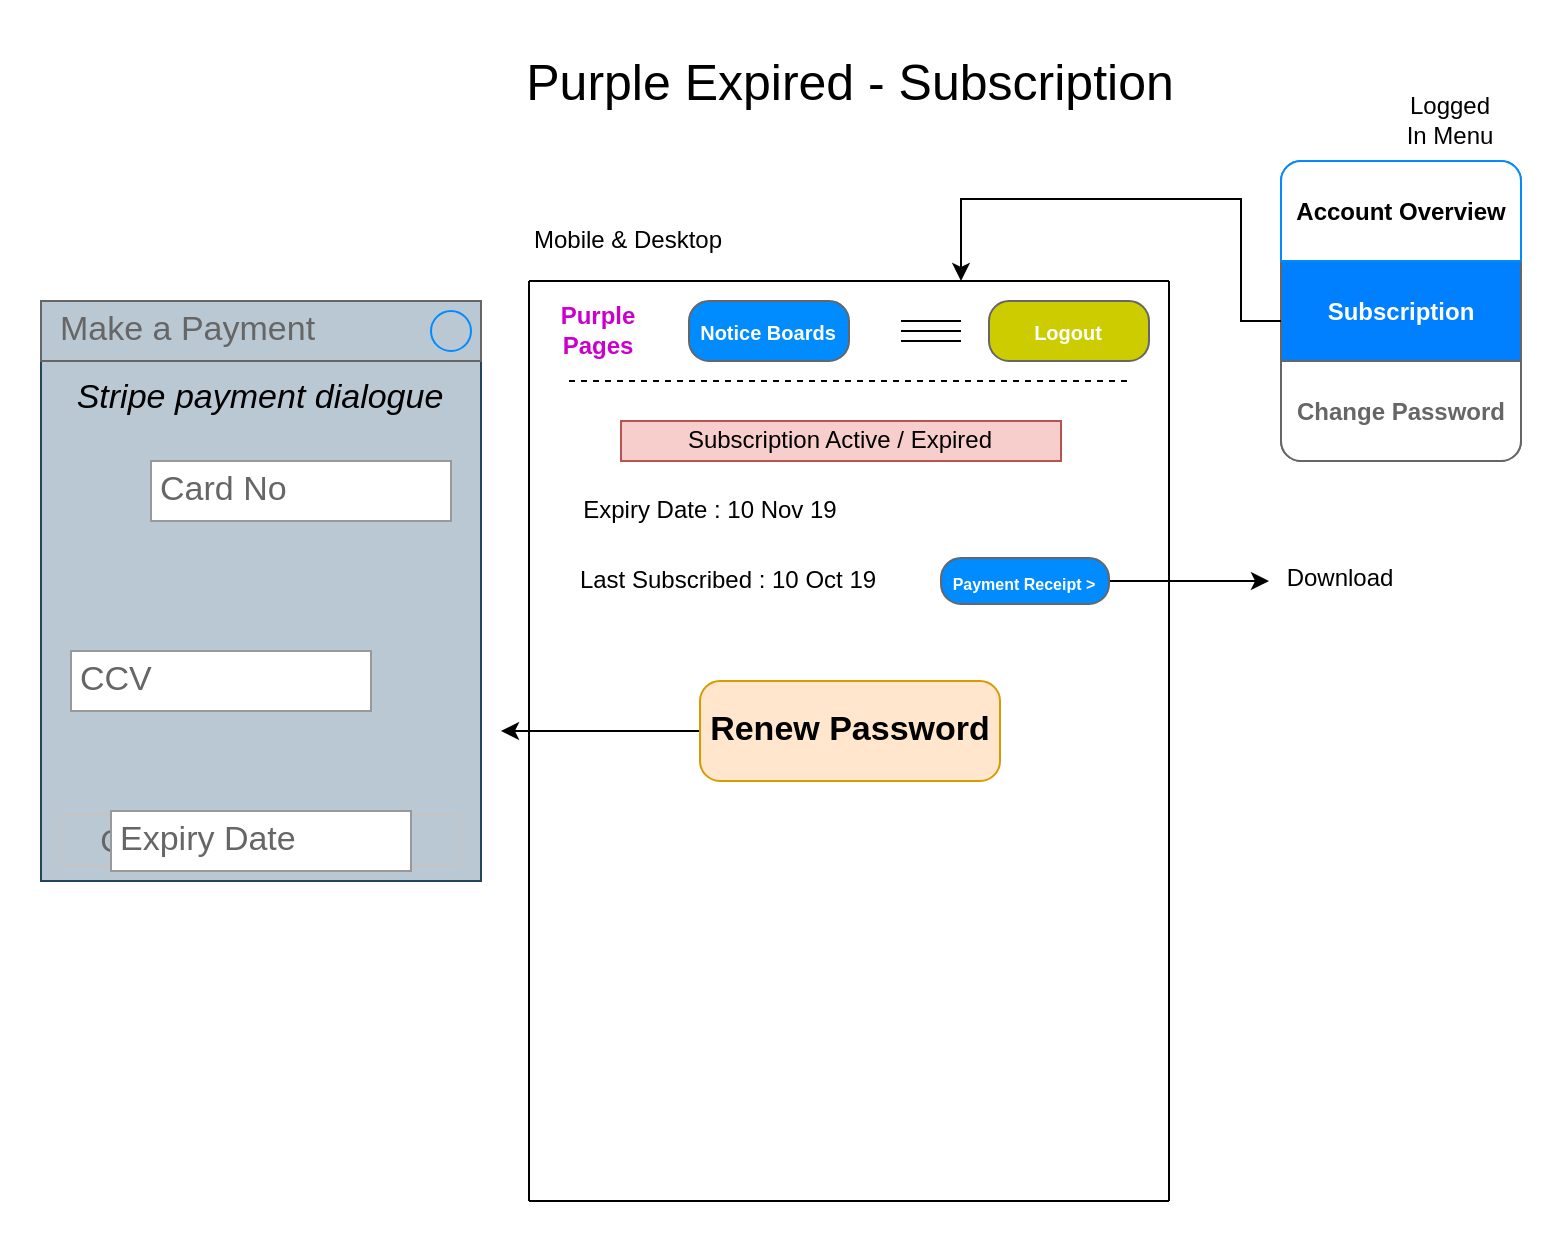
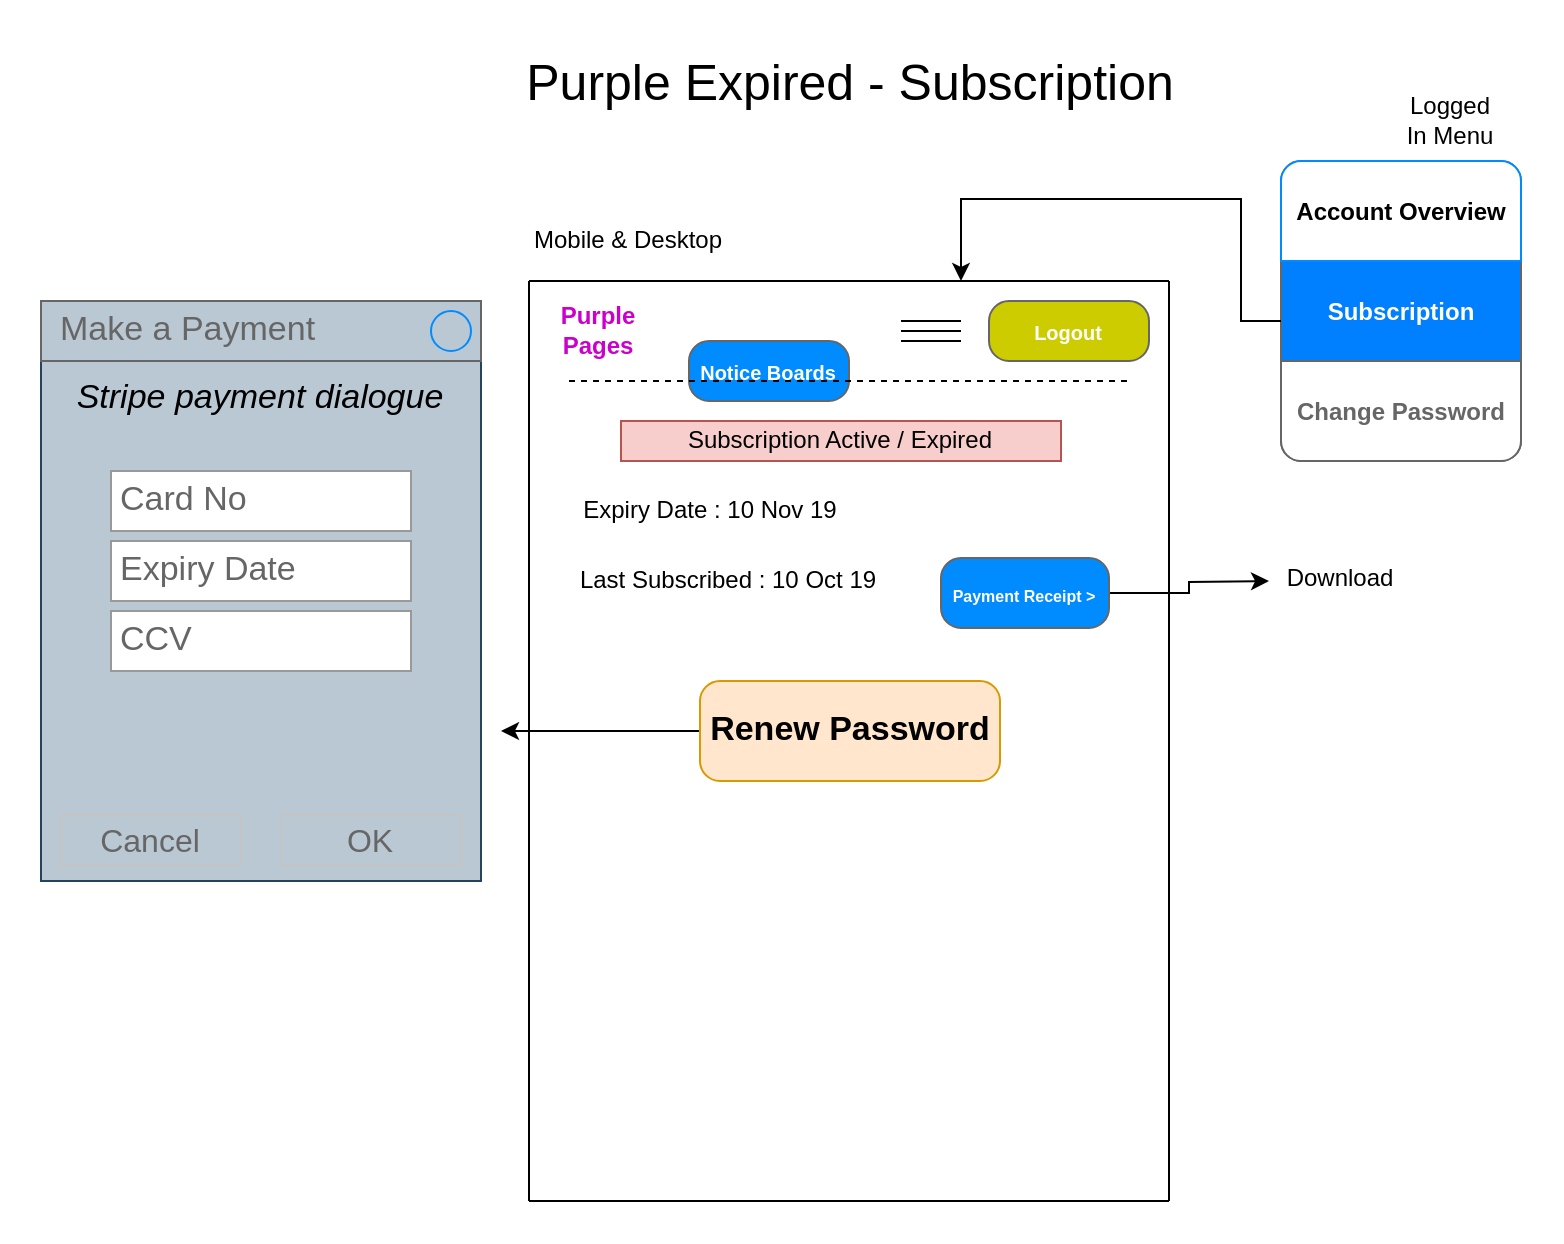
node "Notice Boards": moved (769, 331) -> (769, 371)
node "Card No": moved (301, 491) -> (261, 501)
node "Payment Receipt >": size 168x46 -> 168x70
node "CCV": moved (221, 681) -> (261, 641)
node "Expiry Date": moved (261, 841) -> (261, 571)
